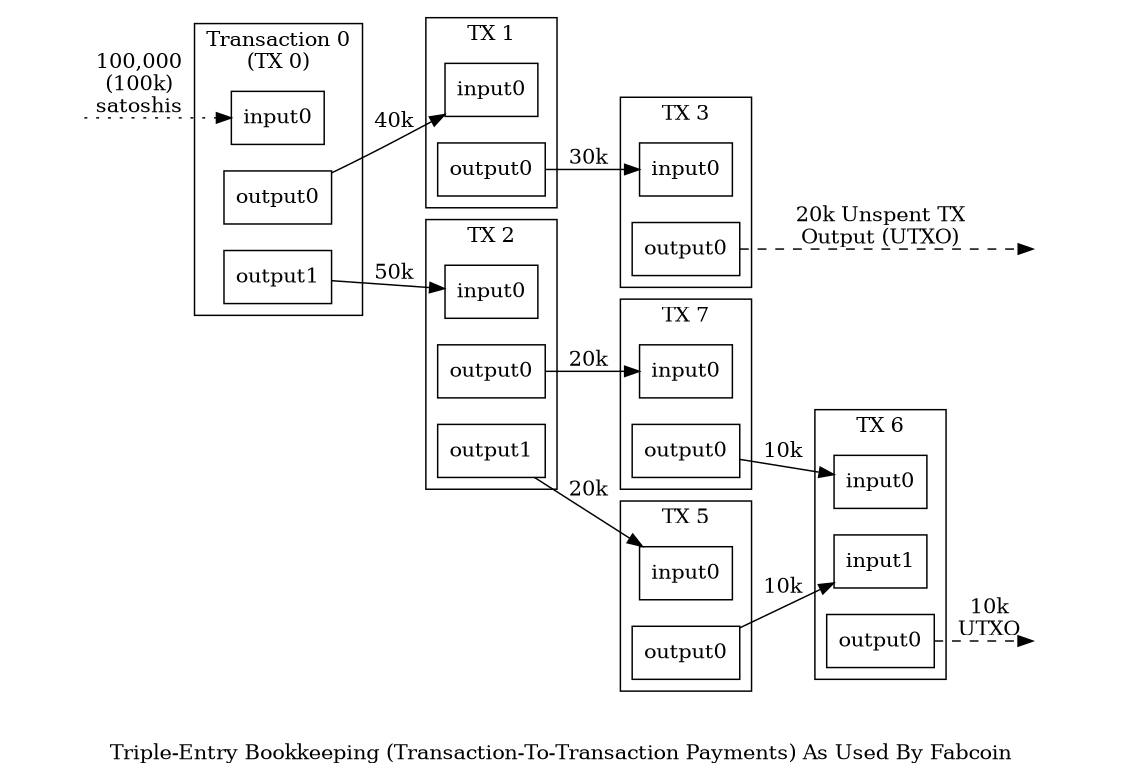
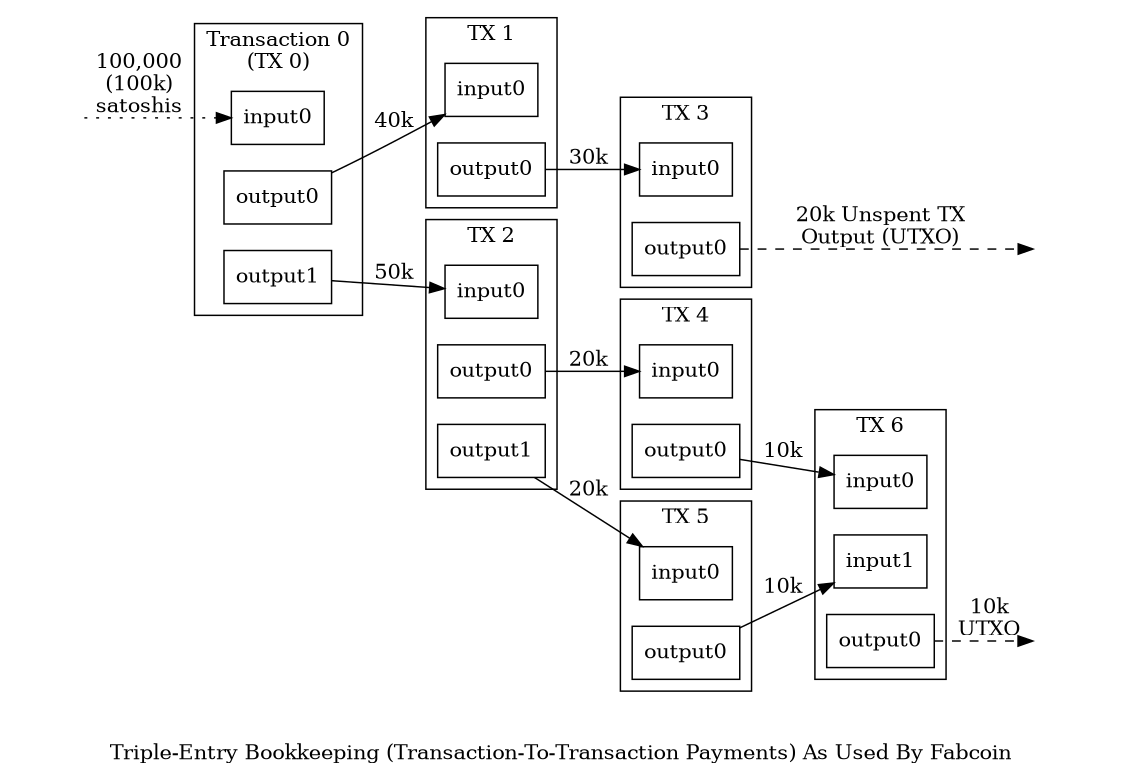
cluster "TX 7": label "TX 7" -> "TX 4"
